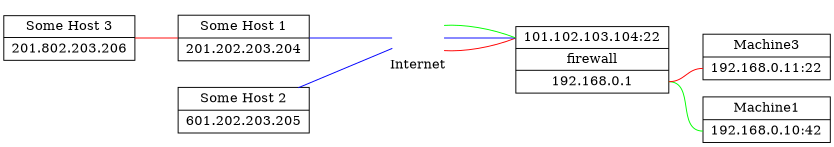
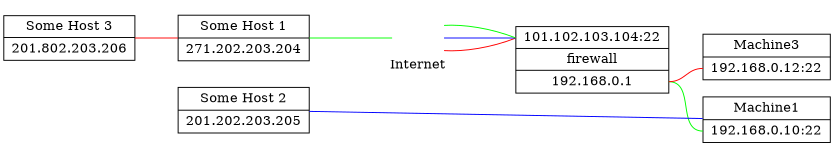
edge "Some Host 1" -- "Internet": color blue -> green
node "Some Host 1": text "201.202.203.204" -> "271.202.203.204"
edge "Internet" -- "Some Host 2": now "Machine1" -- "Some Host 2"
node "Machine3": text "192.168.0.11:22" -> "192.168.0.12:22"
node "Some Host 2": text "601.202.203.205" -> "201.202.203.205"
node "Machine1": text "192.168.0.10:42" -> "192.168.0.10:22"
